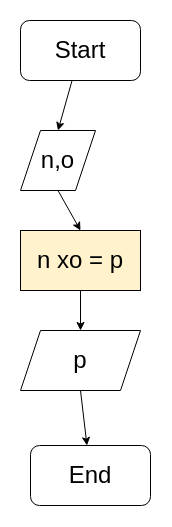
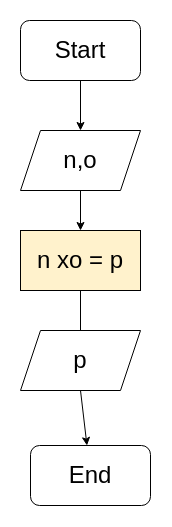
node "n,o": size 75x60 -> 120x60
edge "n xo = p" -> "p": arrowhead classic -> none
